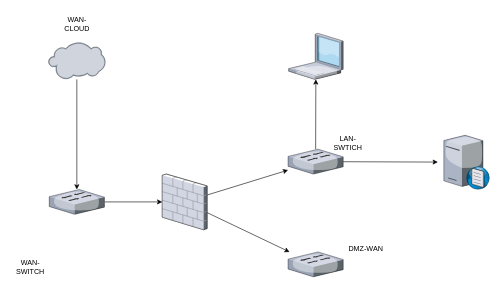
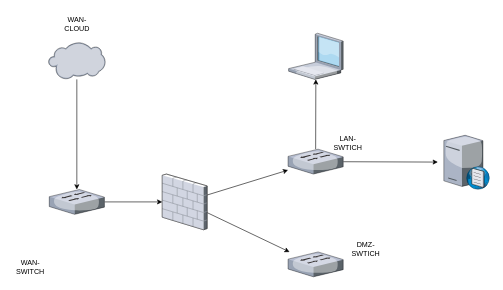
node "DMZ-WAN": label "DMZ-WAN" -> "DMZ-SWTICH"
